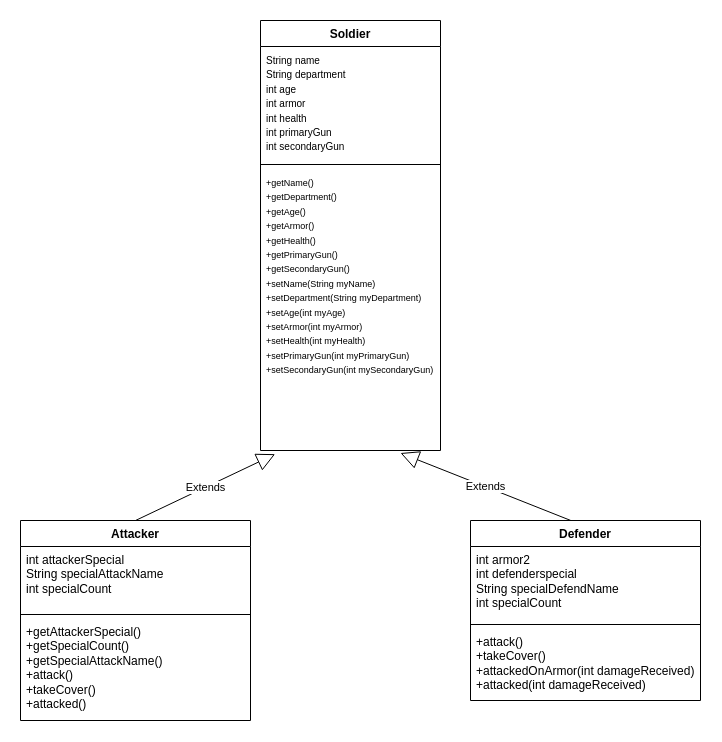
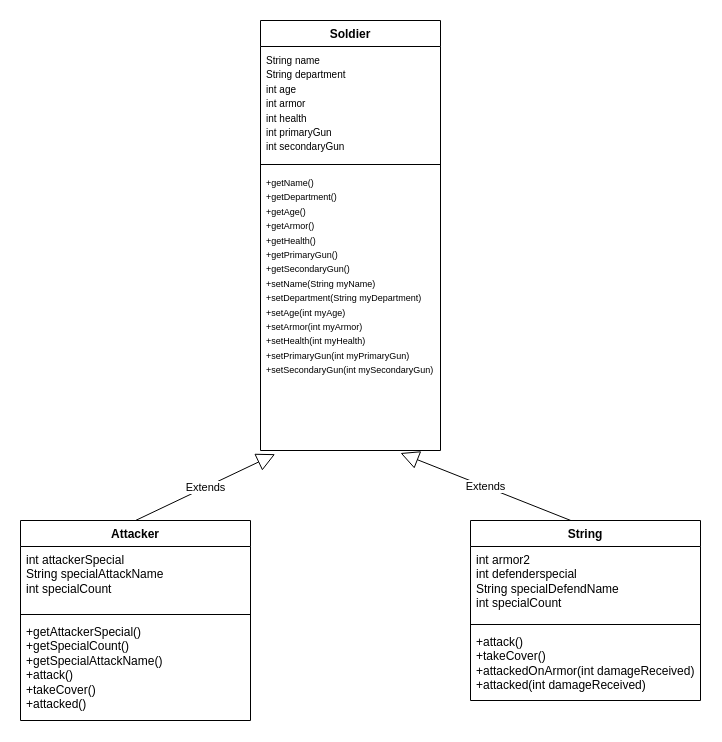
node "Defender": label "Defender" -> "String"
